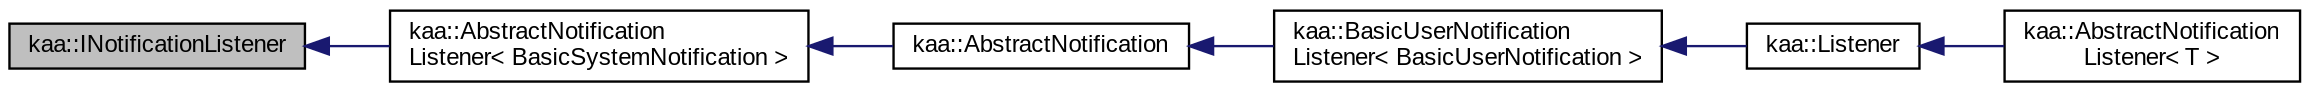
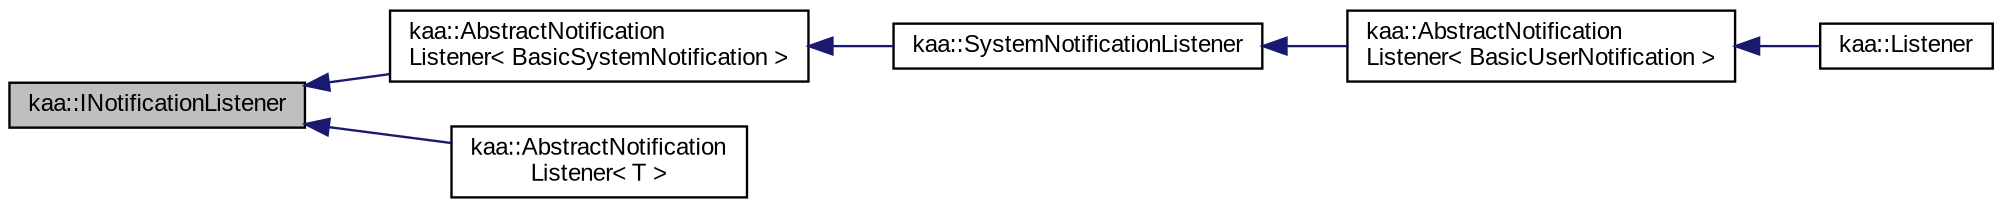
node "kaa::AbstractNotification": label "kaa::AbstractNotification" -> "kaa::SystemNotificationListener"
node "kaa::BasicUserNotification Listener< BasicUserNotification >": label "kaa::BasicUserNotification Listener< BasicUserNotification >" -> "kaa::AbstractNotification Listener< BasicUserNotification >"
edge "kaa::AbstractNotification Listener< T >" -> "kaa::Listener": now "kaa::AbstractNotification Listener< T >" -> "kaa::INotificationListener"
